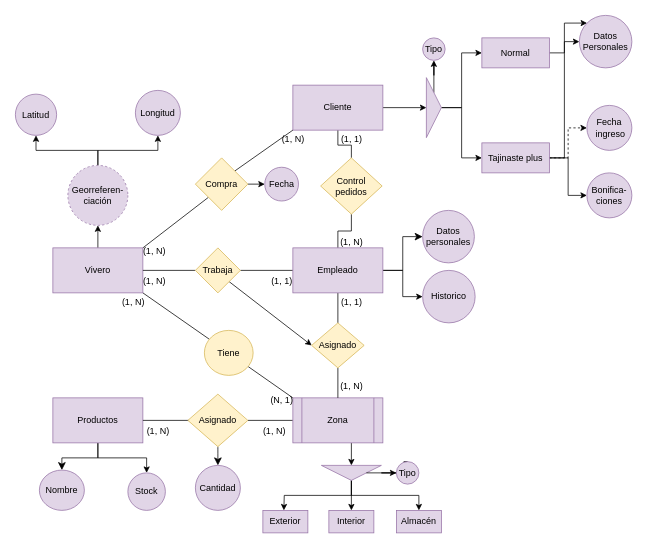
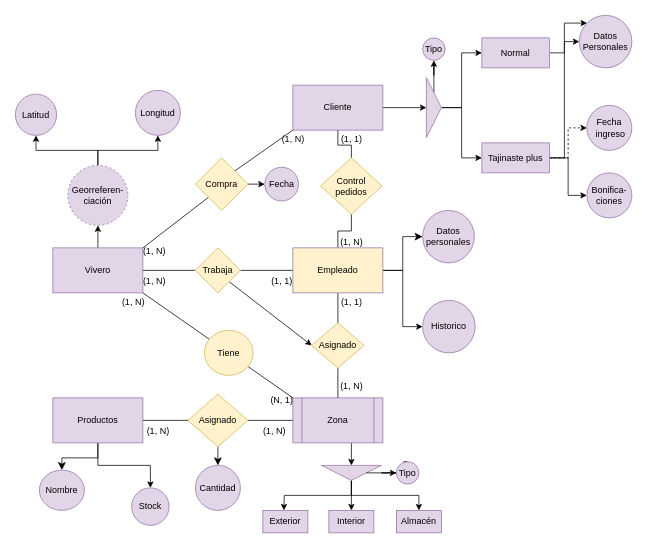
node "Empleado": fillcolor #e1d5e7 -> #fff2cc
node "Historico": moved (449, 297) -> (449, 327)
node "Stock": moved (147, 492) -> (150, 507)
